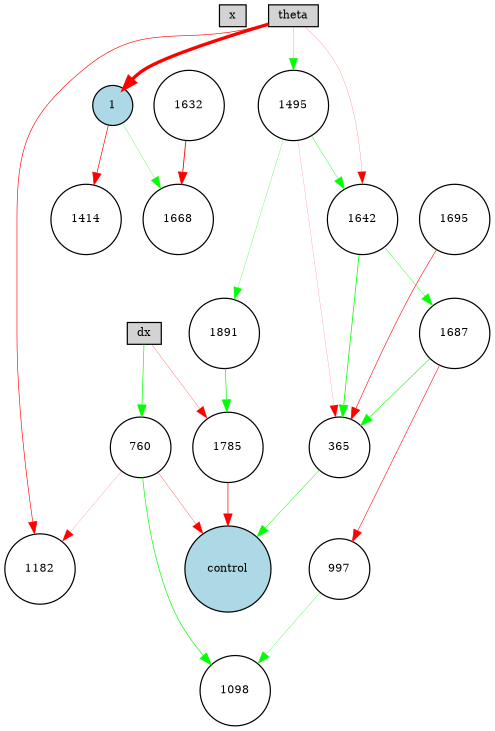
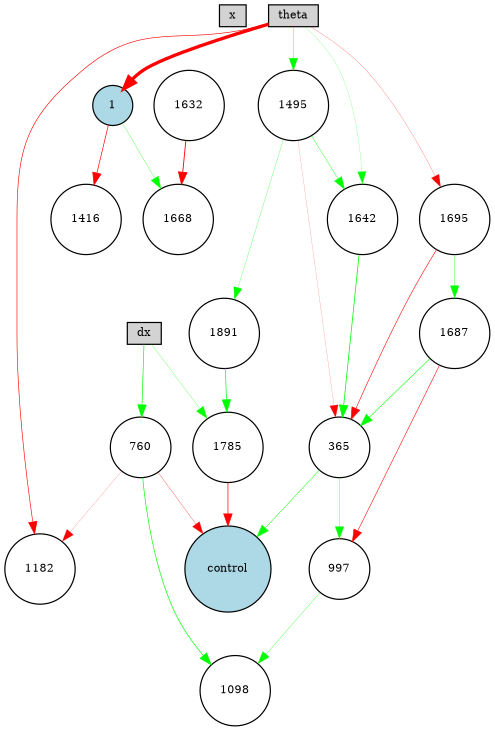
edge "theta" -> "1695": added
edge "theta" -> "1642": color red -> green
node "1414": label "1414" -> "1416"
edge "1642" -> "1687": now "1695" -> "1687"
edge "dx" -> "1785": color red -> green
edge "365" -> "997": added
